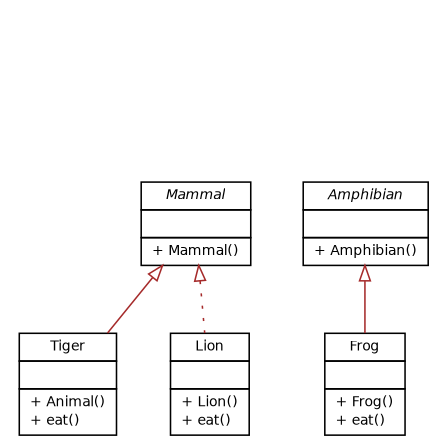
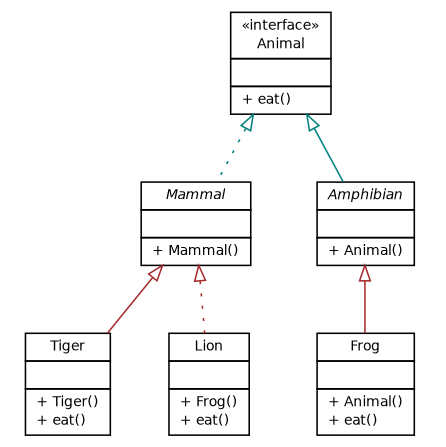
node "Animal": added
node "Amphibian": text "+ Amphibian()" -> "+ Animal()"
node "Tiger": text "+ Animal()" -> "+ Tiger()"
node "Lion": text "+ Lion()" -> "+ Frog()"
node "Frog": text "+ Frog()" -> "+ Animal()"
